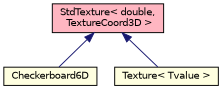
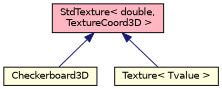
node "Checkerboard6D": label "Checkerboard6D" -> "Checkerboard3D"
